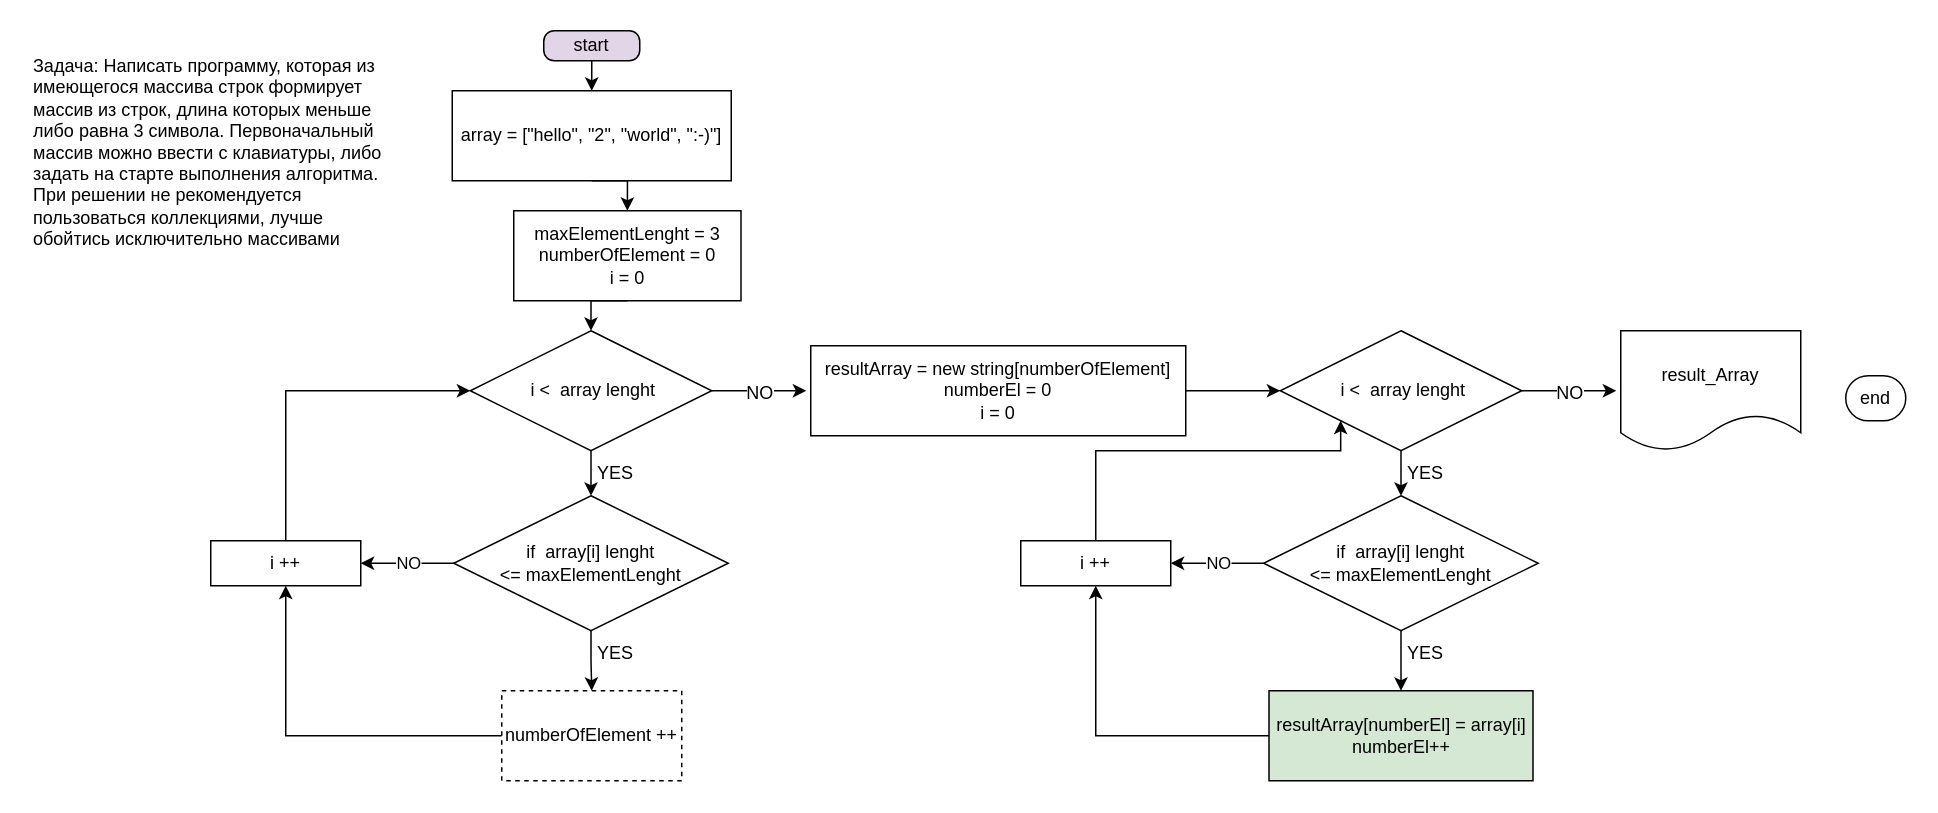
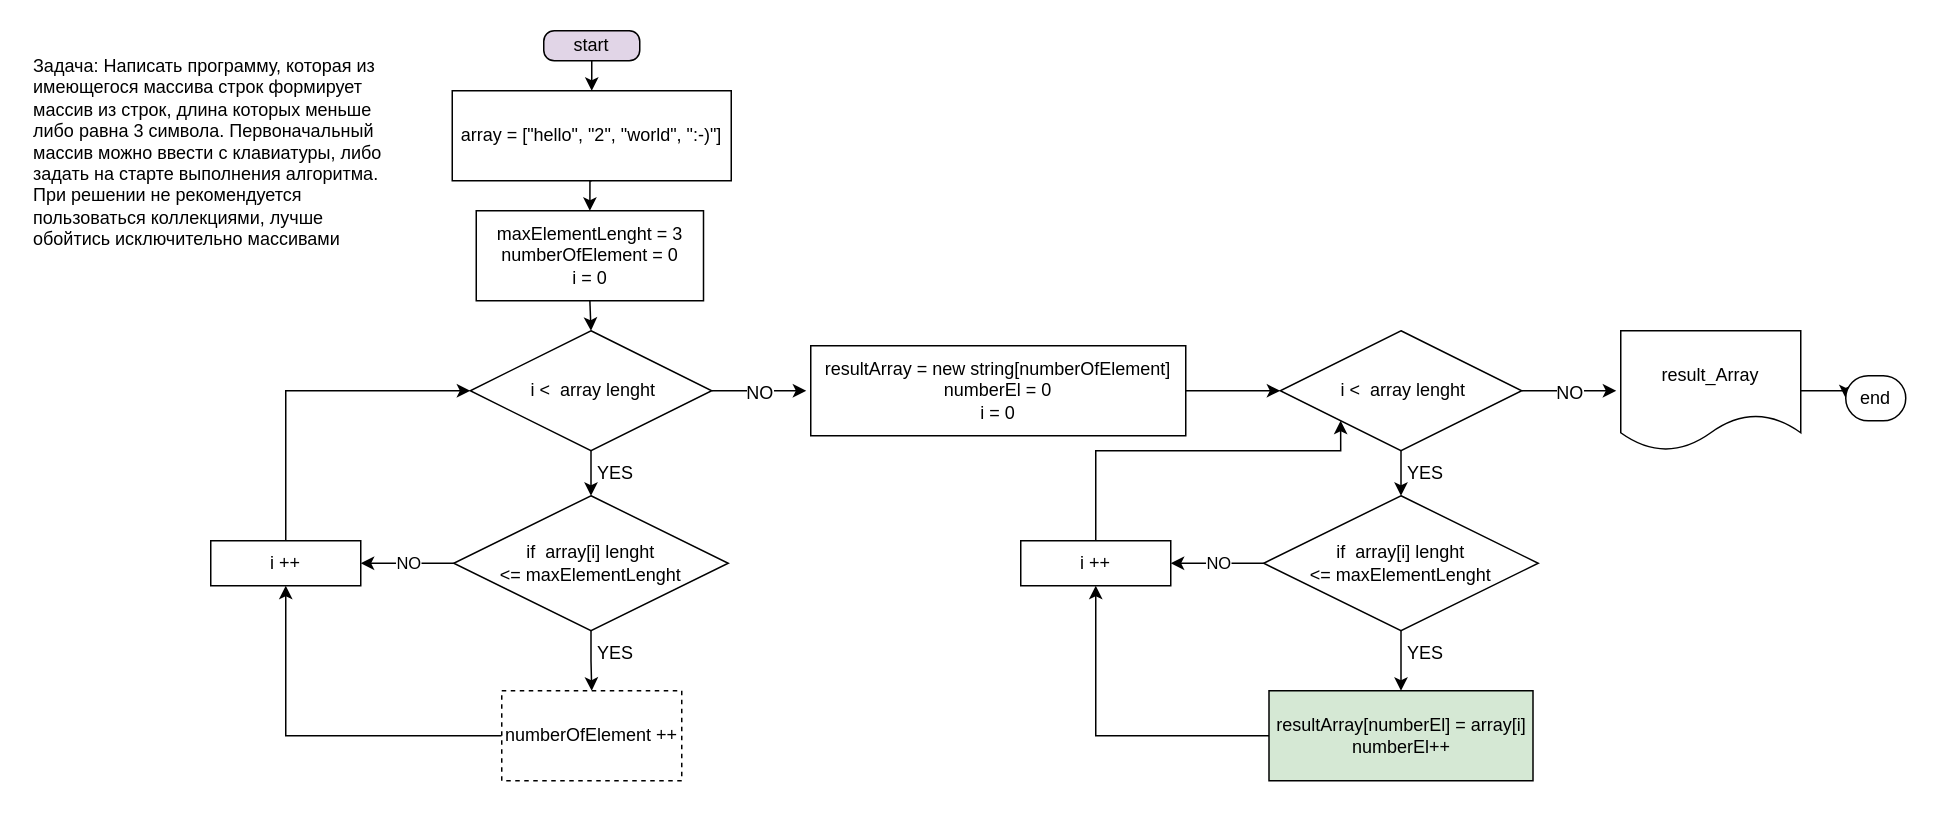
node "maxElementLenght = 3 numberOfElement = 0 i = 0": moved (627, 256) -> (590, 256)
edge "result_Array" -> "end": added
